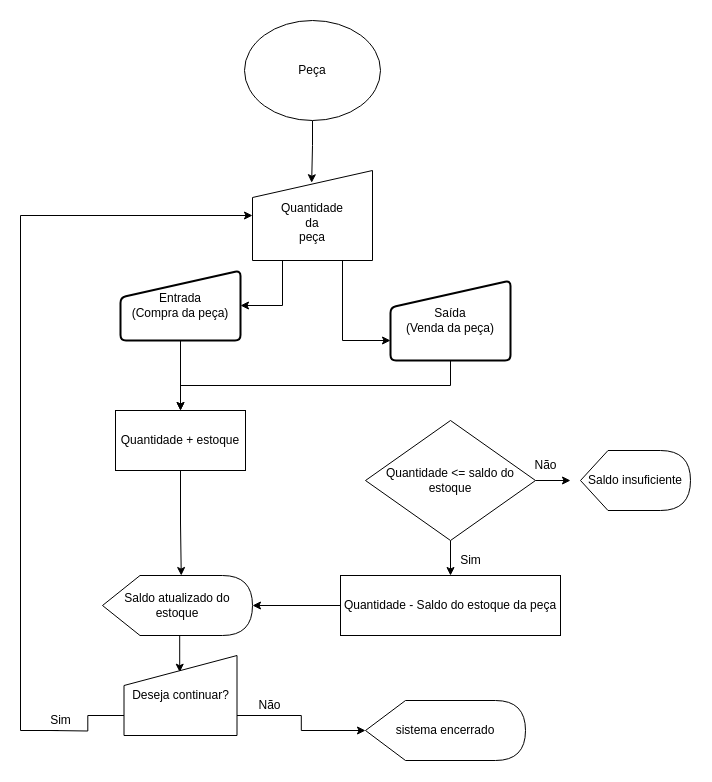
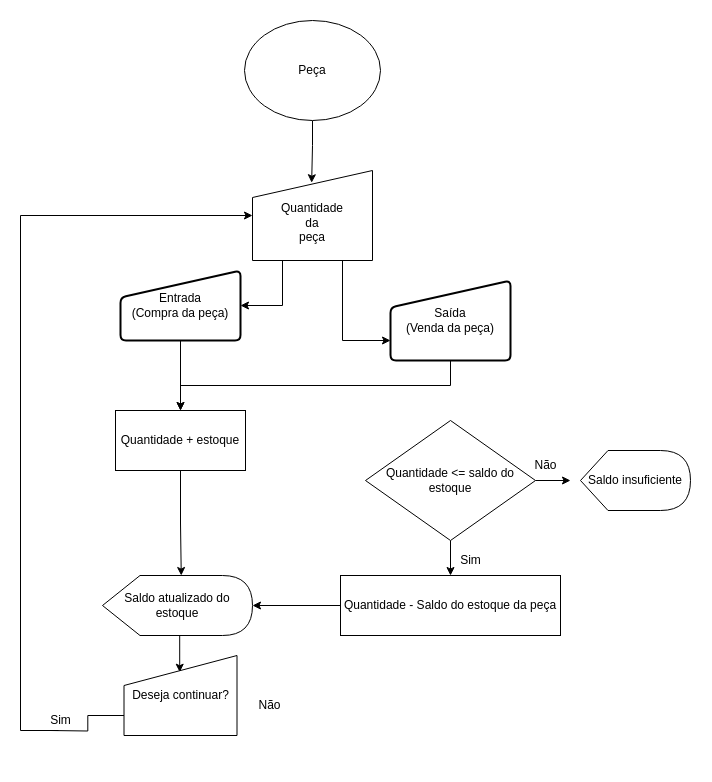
edge "Deseja continuar?" -> "sistema encerrado": removed
node "sistema encerrado": removed
